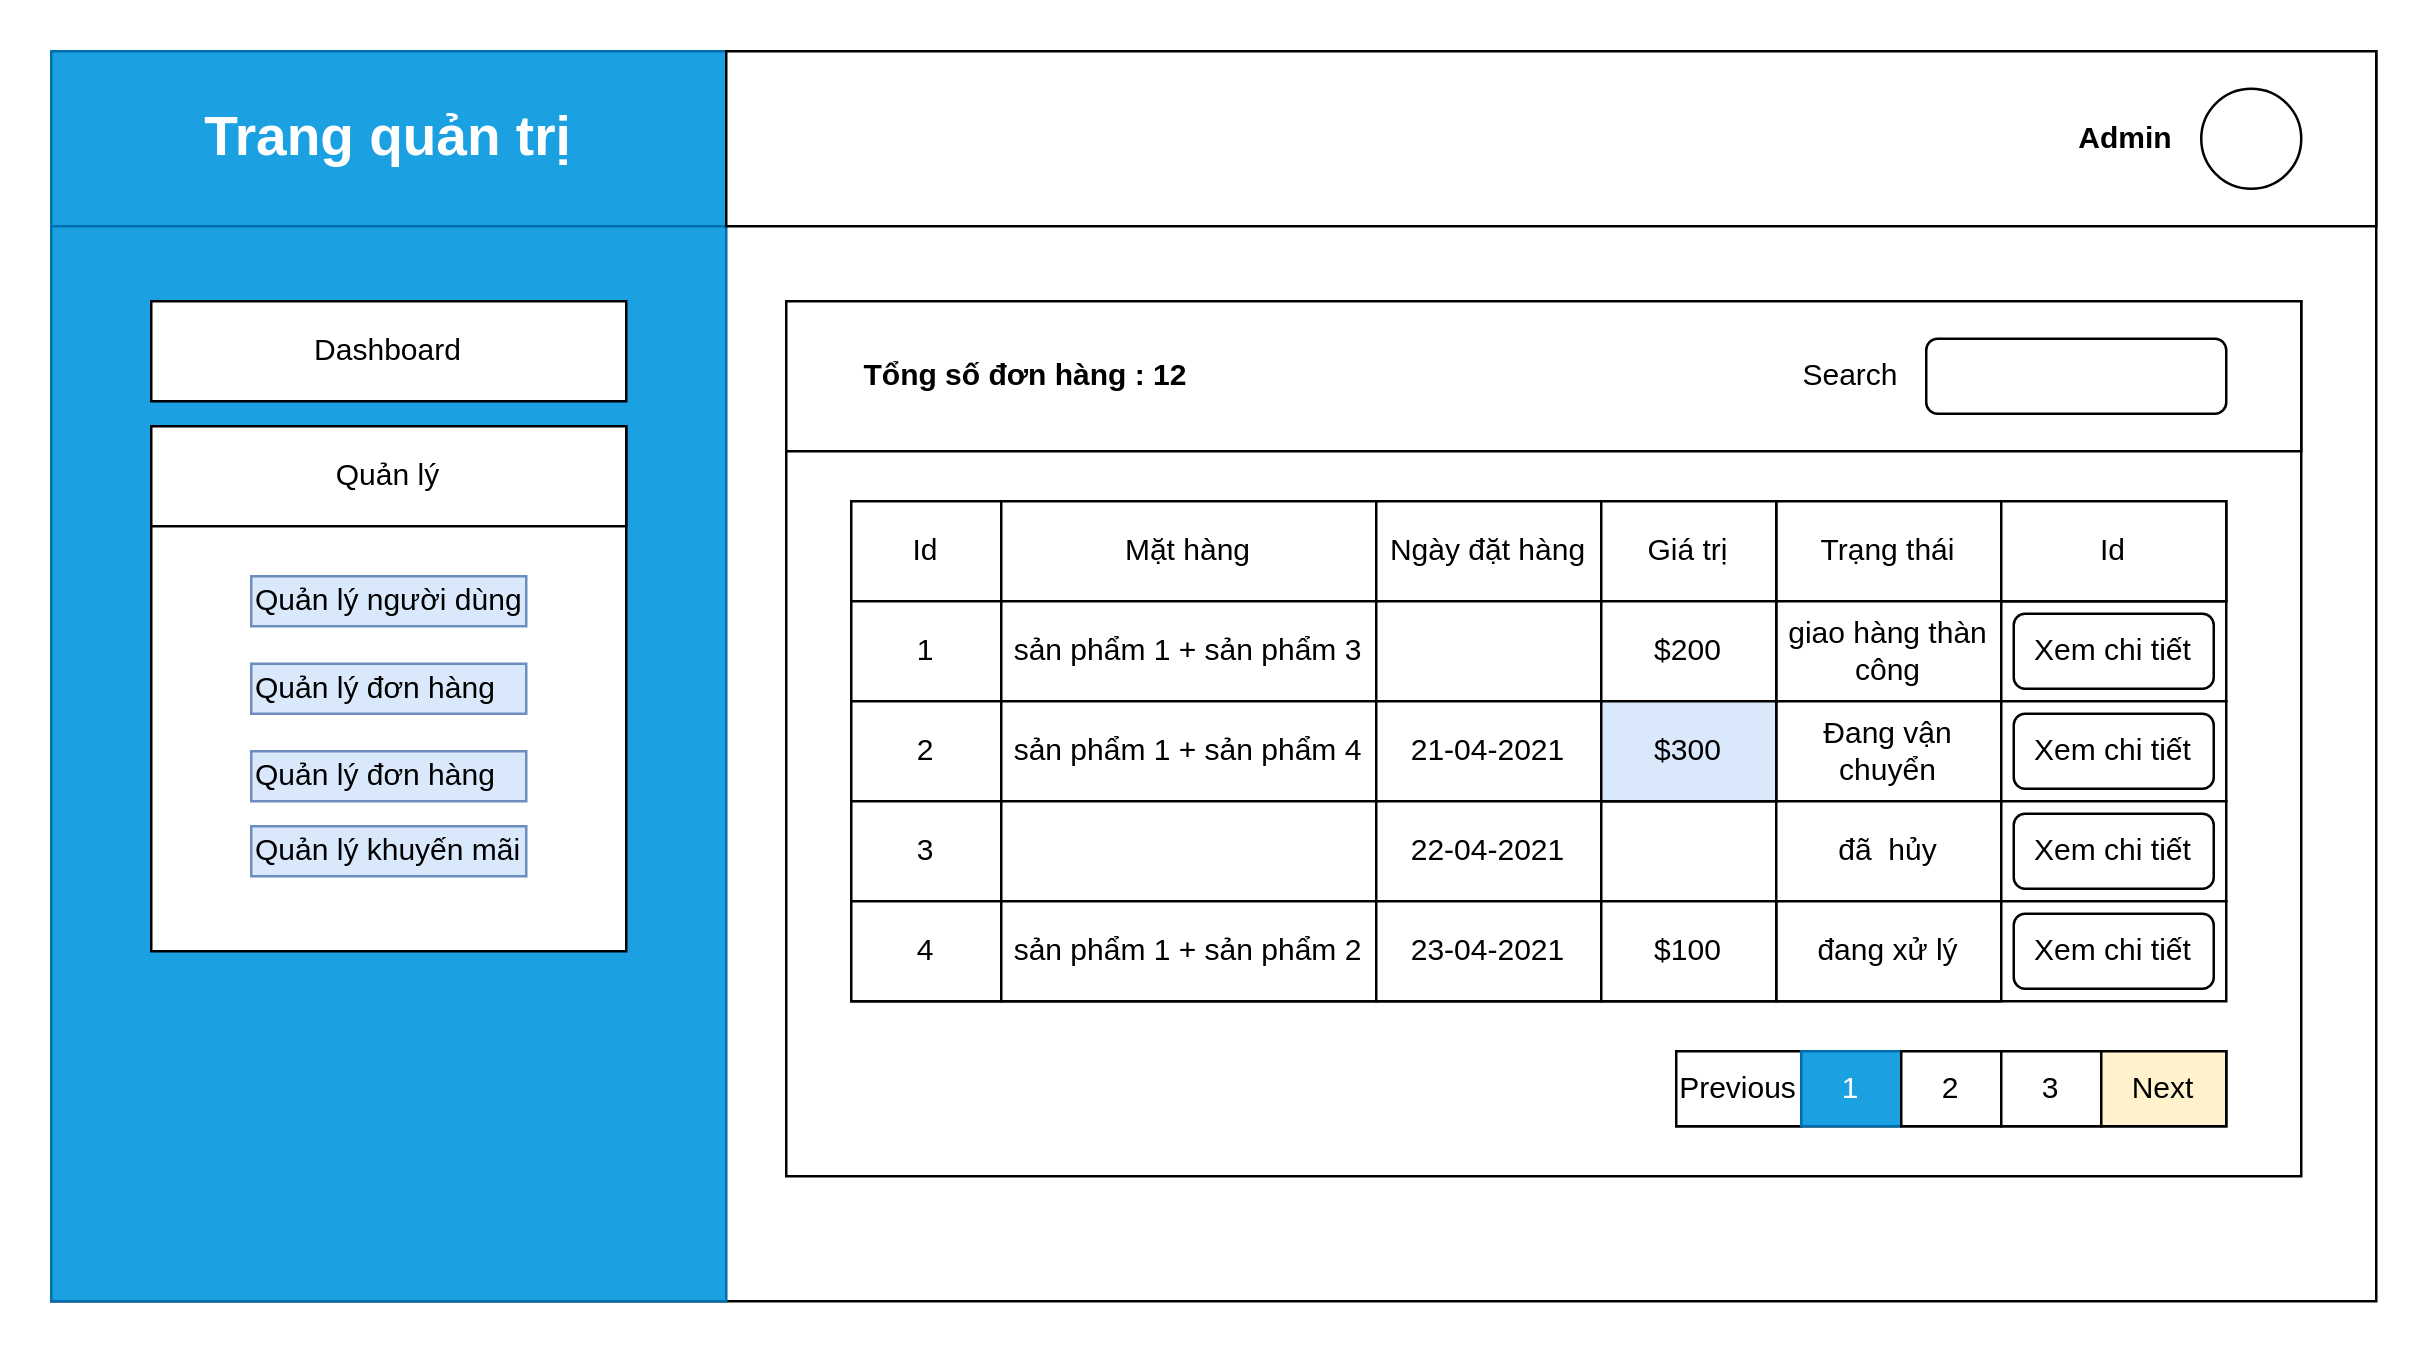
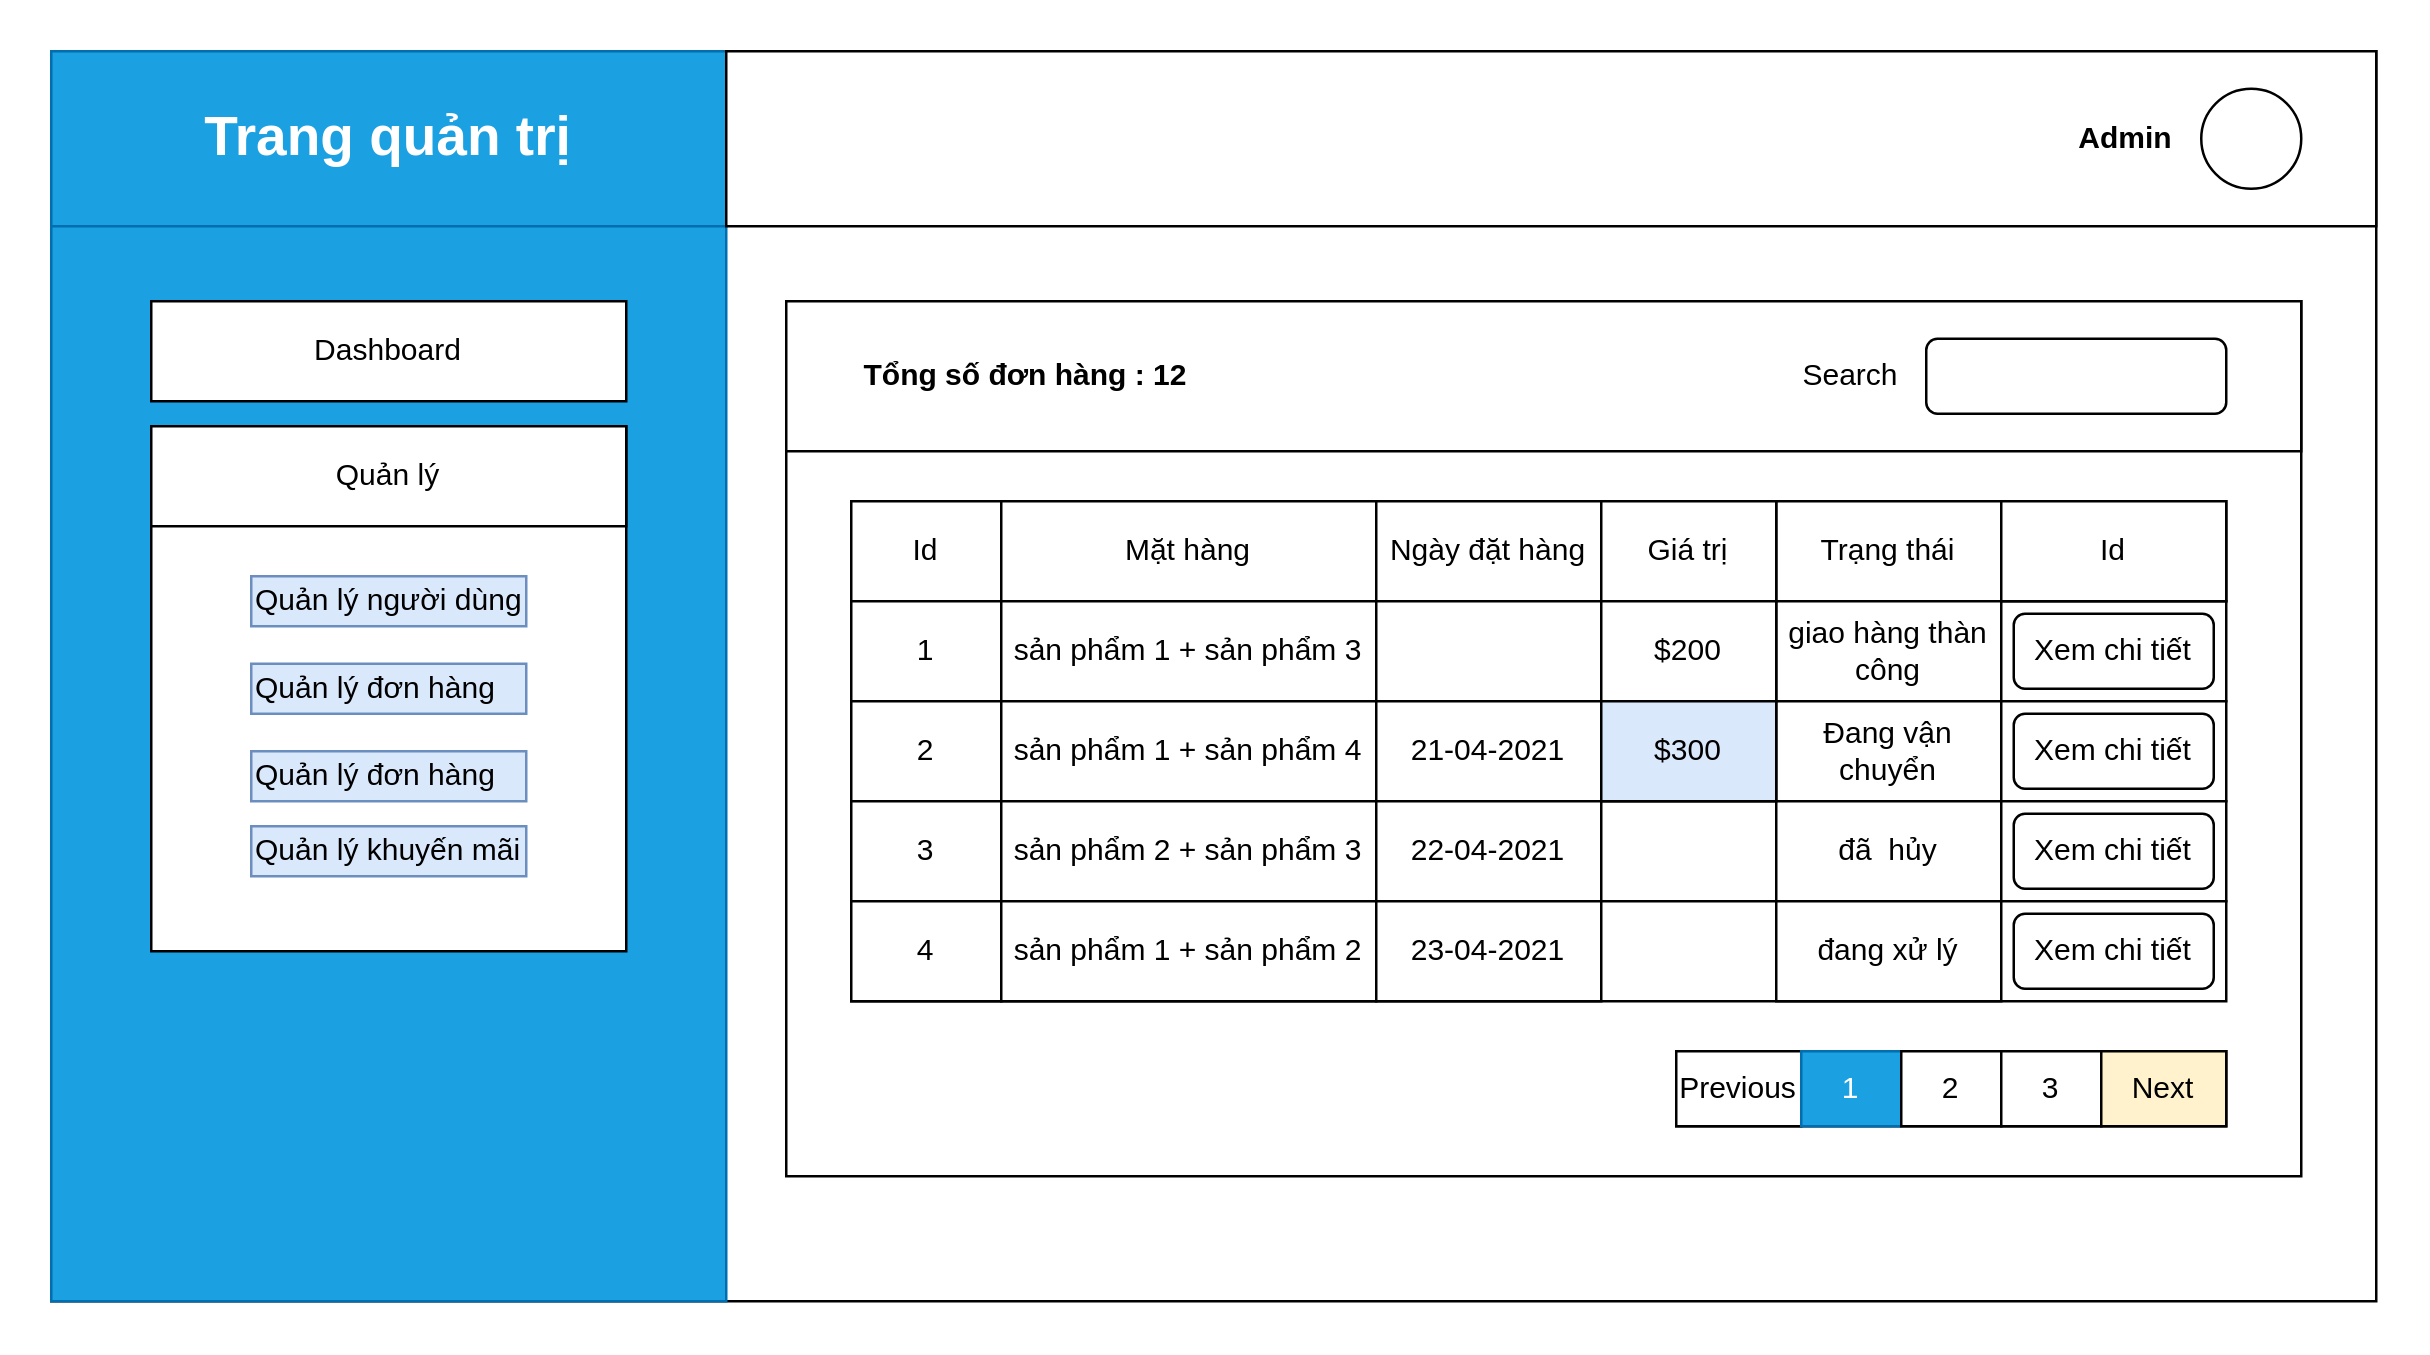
node "sản phẩm 2 + sản phẩm 3": added
node "$100": removed
